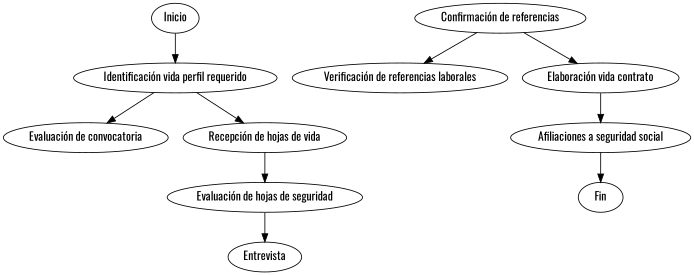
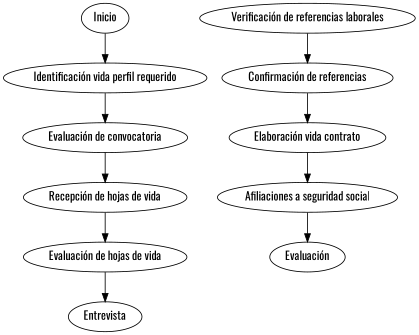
edge "Confirmación de referencias" -> "Verificación de referencias laborales": reversed
edge "Identificación vida perfil requerido" -> "Recepción de hojas de vida": now "Evaluación de convocatoria" -> "Recepción de hojas de vida"
node "Evaluación de hojas de seguridad": label "Evaluación de hojas de seguridad" -> "Evaluación de hojas de vida"
node "Fin": label "Fin" -> "Evaluación"
